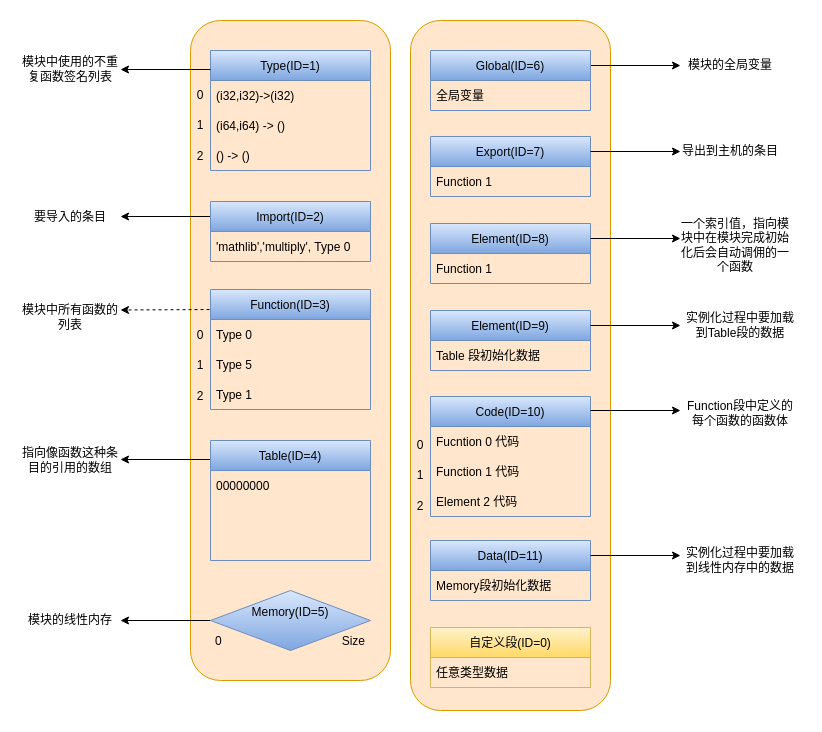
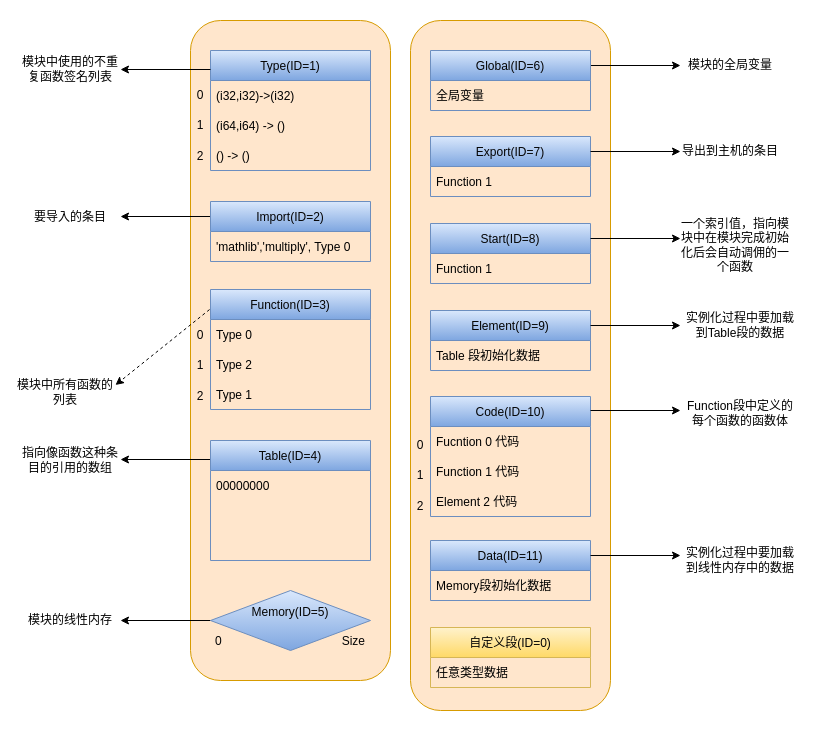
node "Element(ID=8)": label "Element(ID=8)" -> "Start(ID=8)"
node "模块中所有函数的列表": moved (71, 318) -> (66, 393)
node "Type 5": label "Type 5" -> "Type 2"
